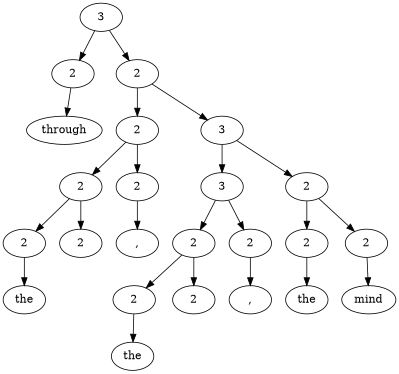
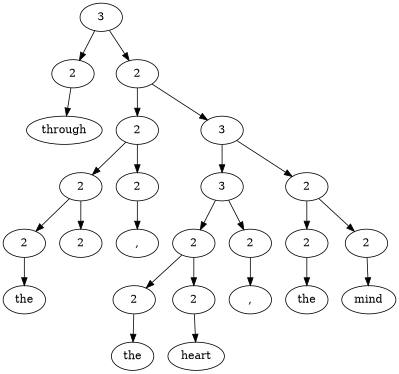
node "heart": added
